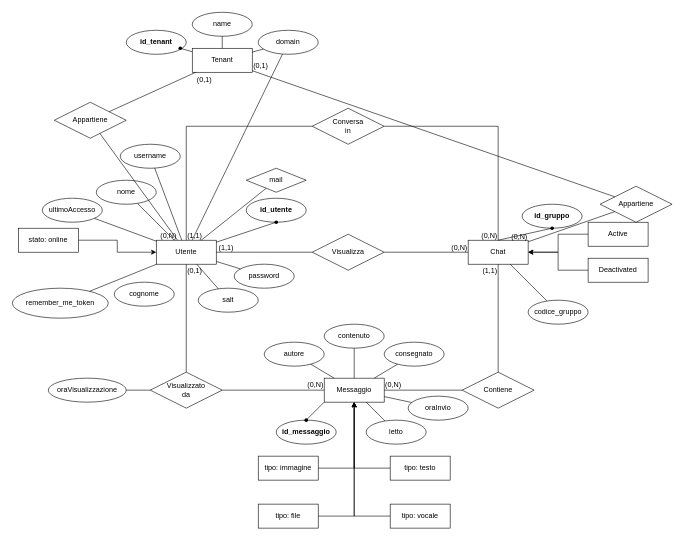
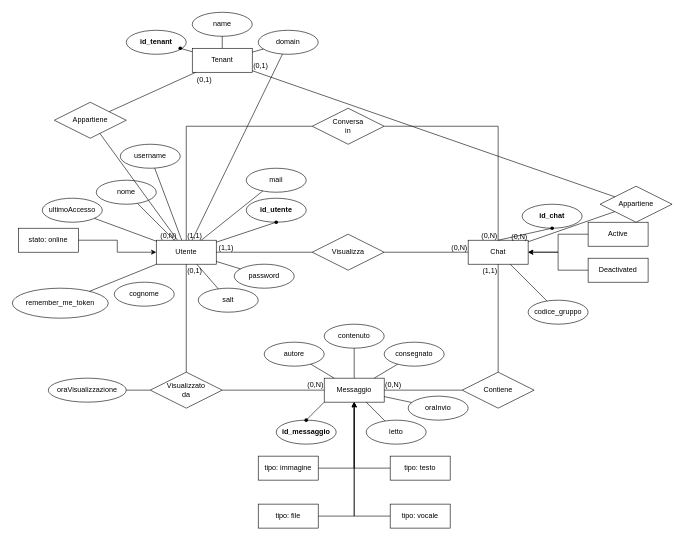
node "mail": shape diamond -> ellipse
node "id_gruppo": label "id_gruppo" -> "id_chat"
